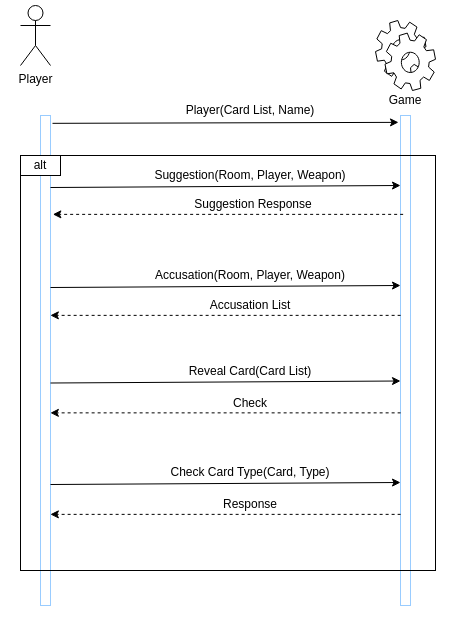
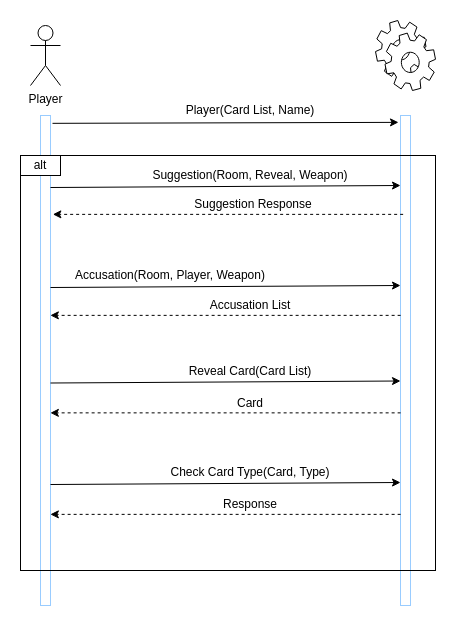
node "Player": moved (36, 36) -> (46, 56)
node "Game": removed
node "Suggestion(Room, Player, Weapon)": label "Suggestion(Room, Player, Weapon)" -> "Suggestion(Room, Reveal, Weapon)"
node "Accusation(Room, Player, Weapon)": moved (251, 276) -> (171, 276)
node "Check": label "Check" -> "Card"
